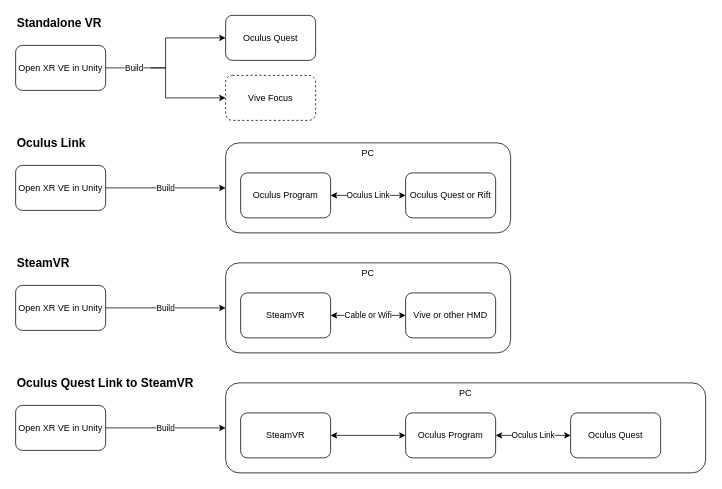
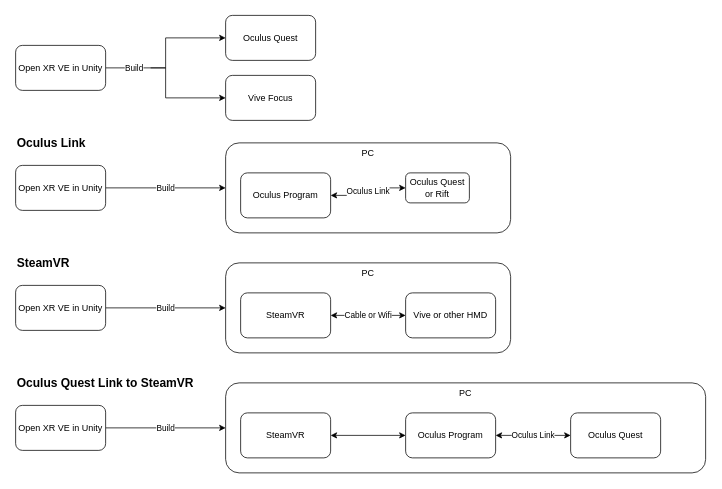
node "Standalone VR": removed
node "Vive Focus": style dashed -> solid
node "Oculus Quest or Rift": size 90x45 -> 64x30
